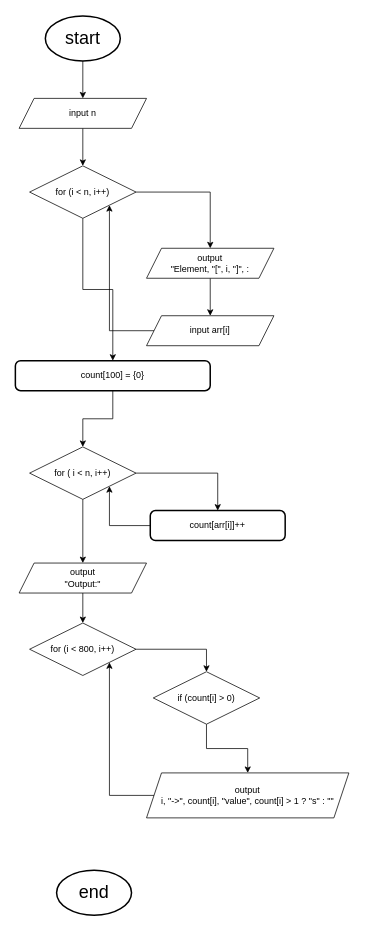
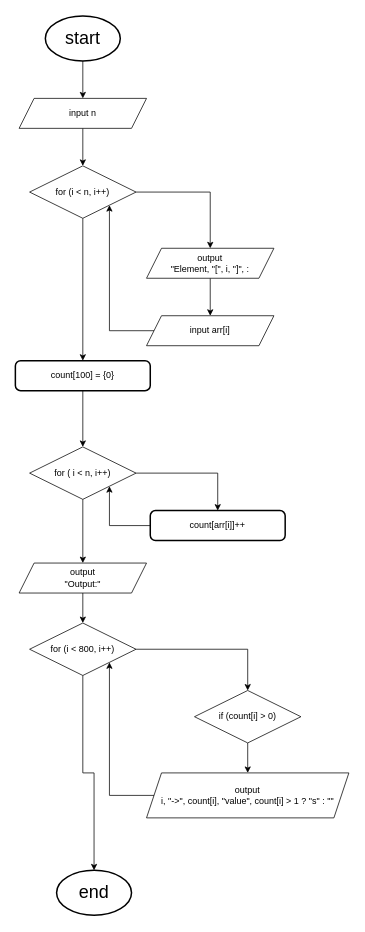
node "count[100] = {0}": size 195x30 -> 135x30
node "if (count[i] > 0)": moved (207, 698) -> (248, 717)
edge "for (i < 800, i++)" -> "end": added
